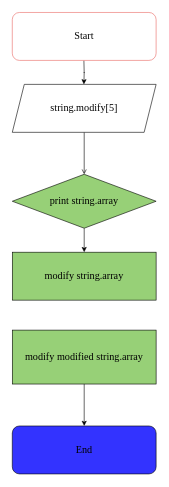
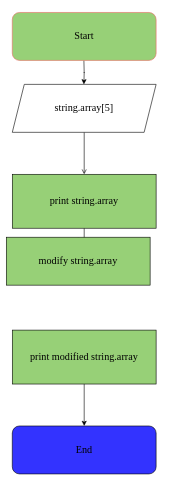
node "Start": fillcolor #ffffff -> #97d077
node "string.modify[5]": label "string.modify[5]" -> "string.array[5]"
node "print string.array": shape diamond -> rectangle
node "modify string.array": moved (84, 276) -> (78, 261)
node "modify modified string.array": label "modify modified string.array" -> "print modified string.array"
